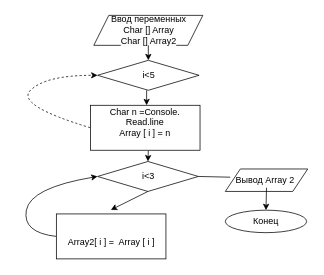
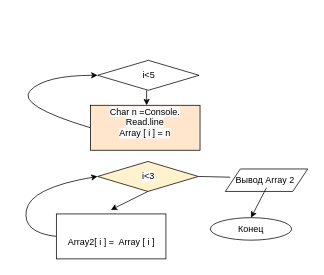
node "Ввод переменных Char [] ArrayChar [] Array2": removed
edge "Ввод переменных Char [] ArrayChar [] Array2" -> "i<5": removed
edge "Char n =Console. Read.lineArray [ i ] = n" -> "i<5": style dashed -> solid
node "Char n =Console. Read.lineArray [ i ] = n": fillcolor #ffffff -> #ffe6cc
edge "Char n =Console. Read.lineArray [ i ] = n" -> "i<3": removed
node "i<3": fillcolor #ffffff -> #fff2cc
node "Конец": moved (266, 222) -> (251, 229)
